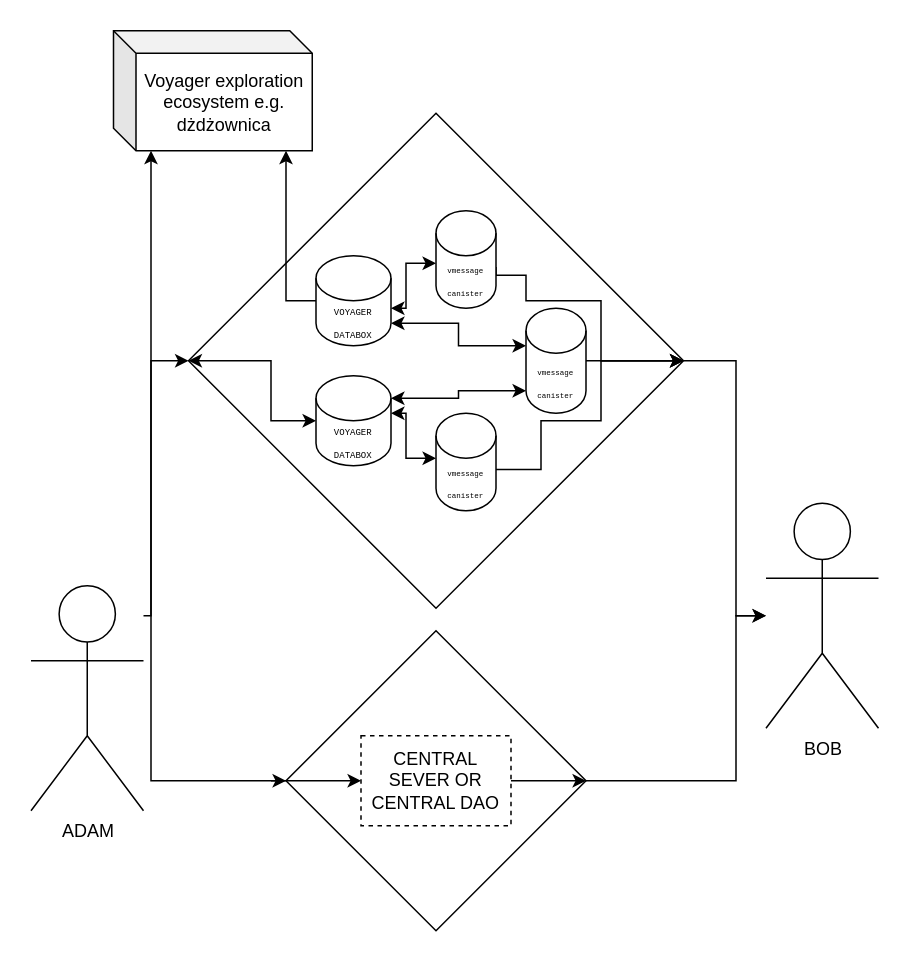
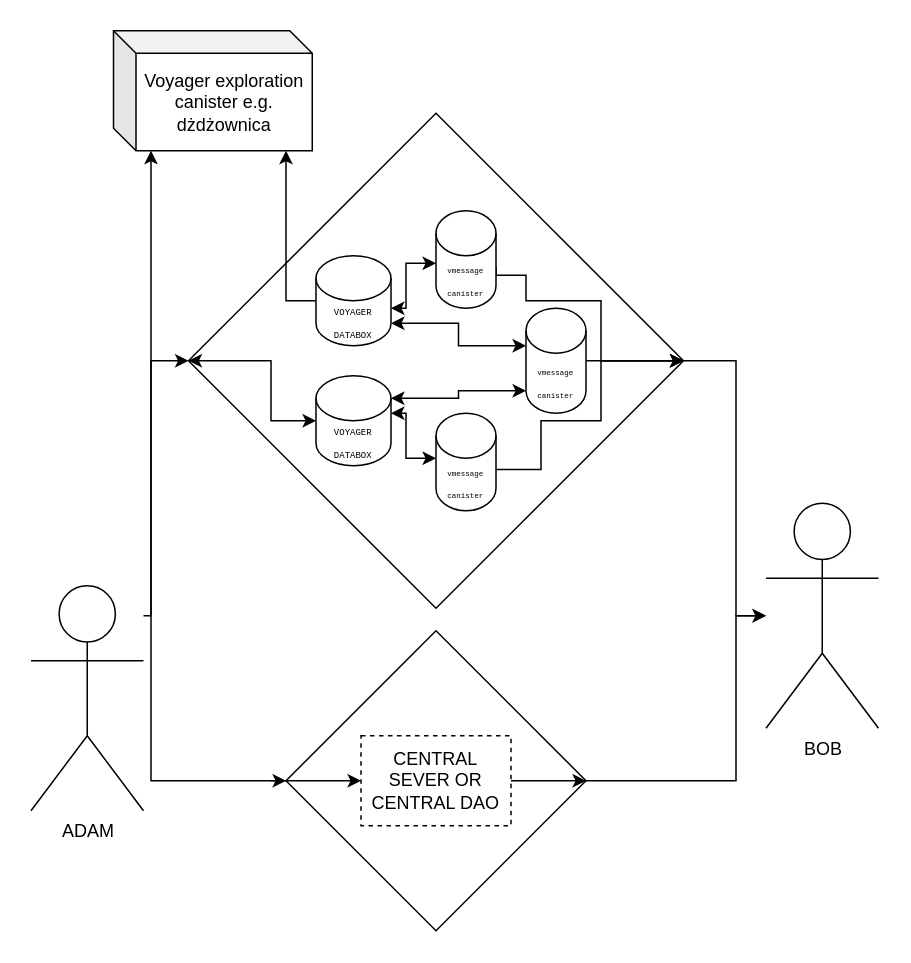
node "Voyager exploration ecosystem e.g. dżdżownica": label "Voyager exploration ecosystem e.g. dżdżownica" -> "Voyager exploration canister e.g. dżdżownica"
